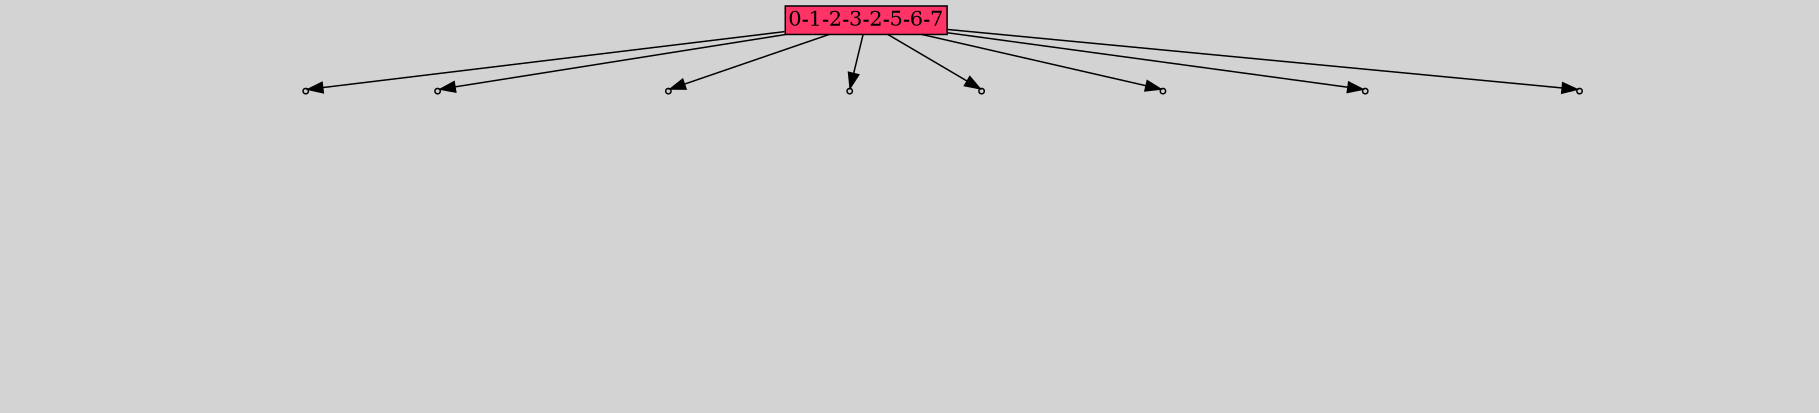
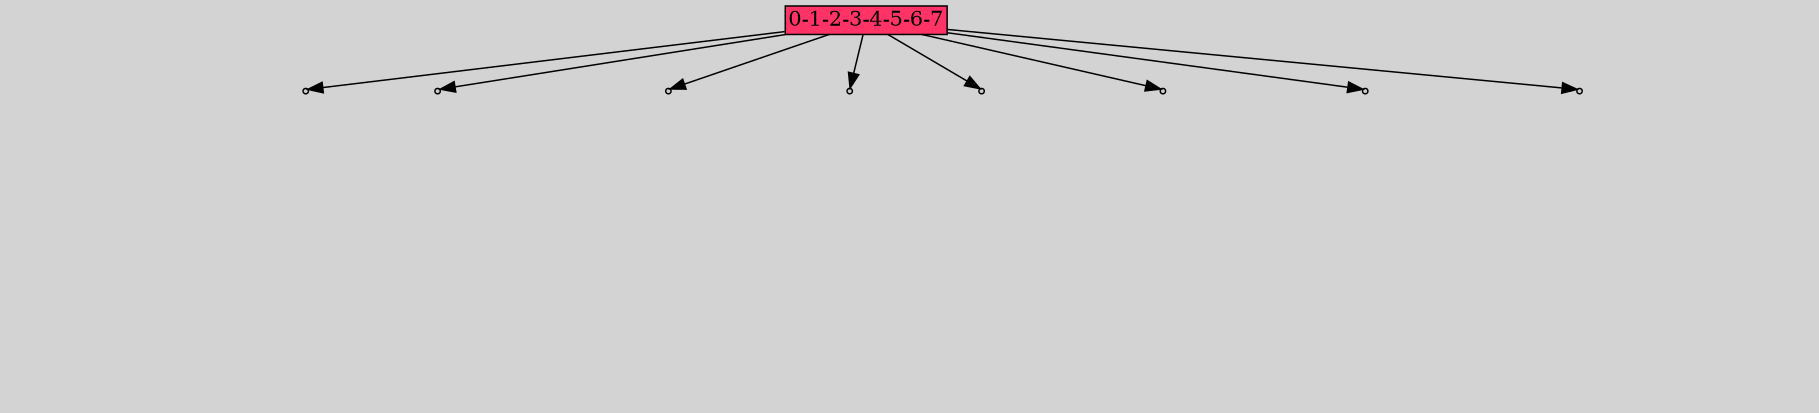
node "0-1-2-3-2-5-6-7": label "0-1-2-3-2-5-6-7" -> "0-1-2-3-4-5-6-7"
